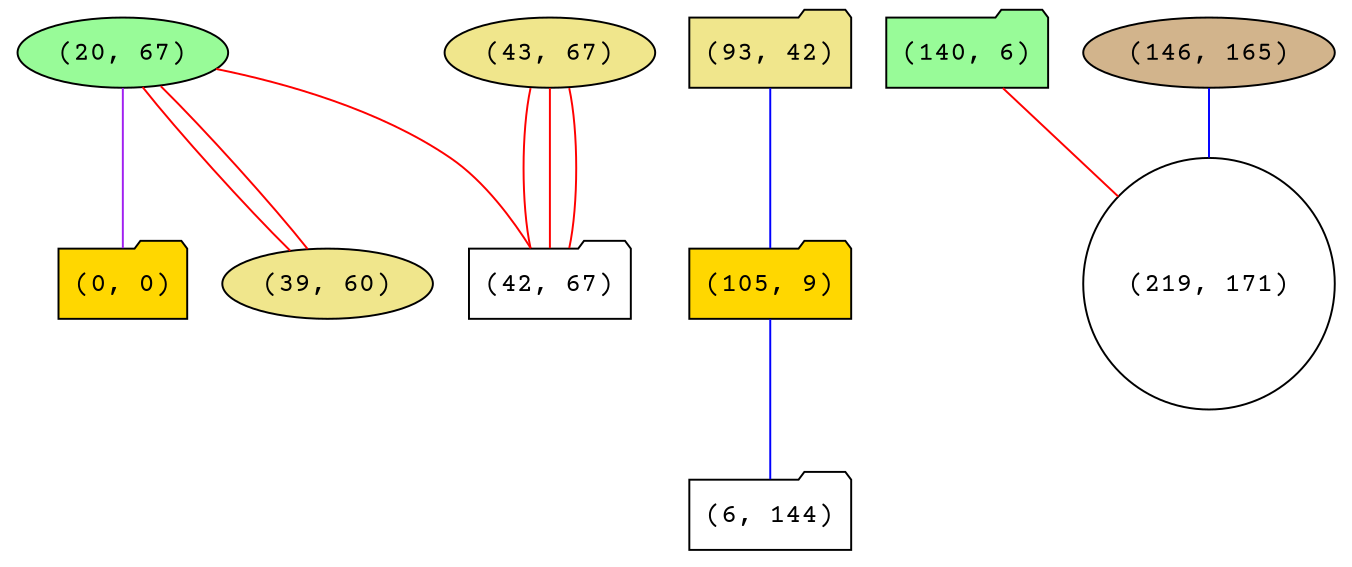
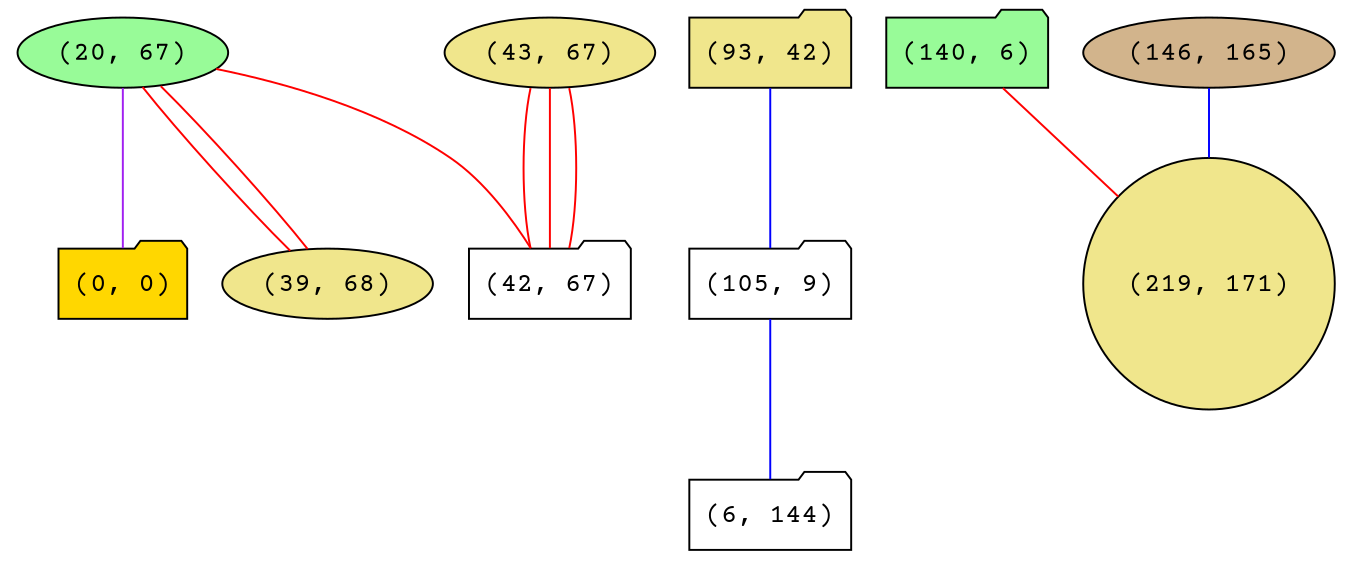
node "(39, 60)": label "(39, 60)" -> "(39, 68)"
node "(105, 9)": fillcolor gold -> white
node "(219, 171)": fillcolor white -> khaki
